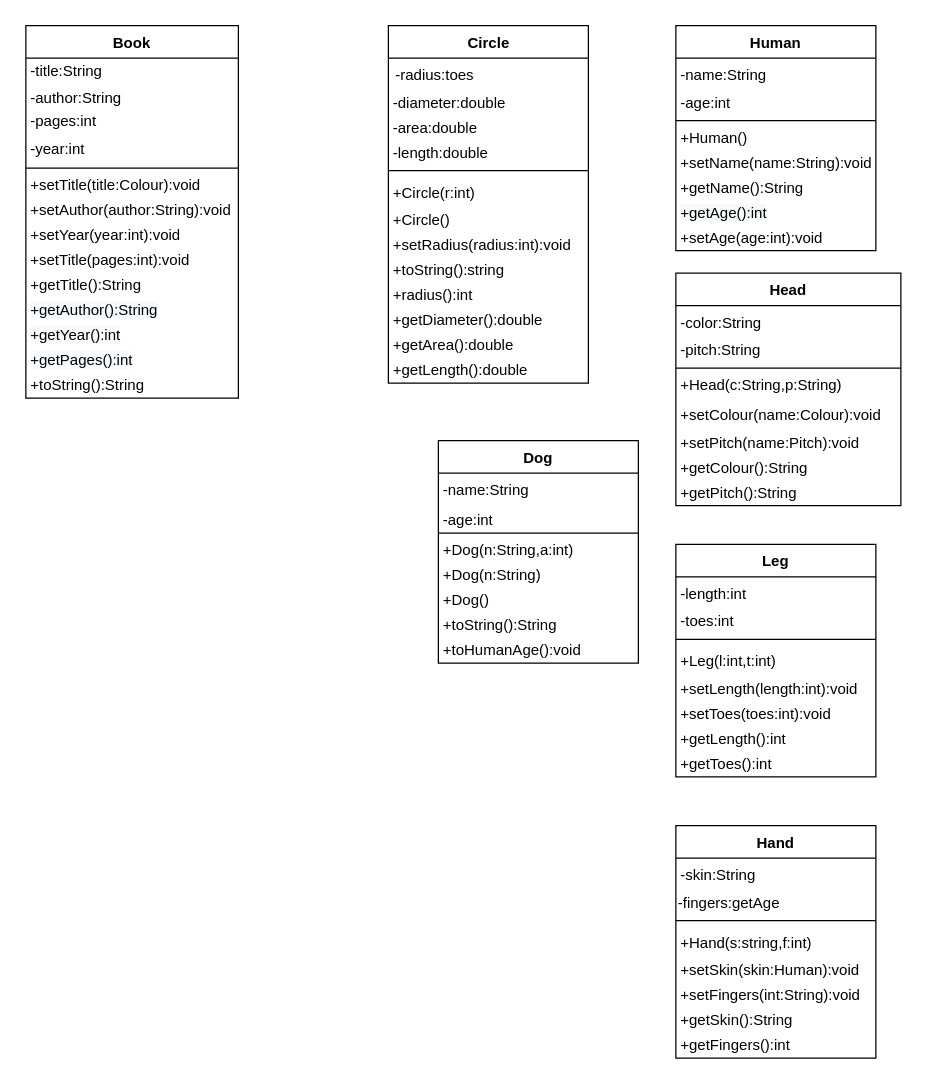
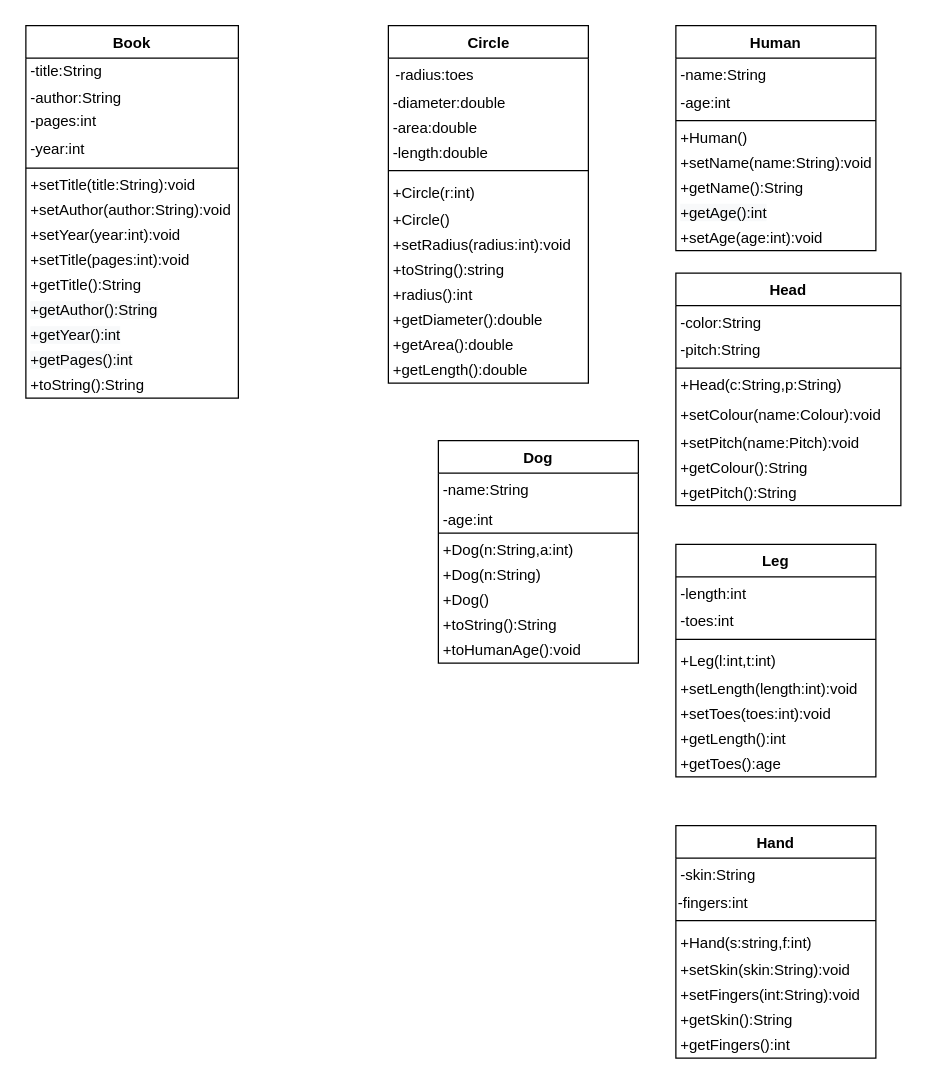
node "+setTitle(title:Colour):void": label "+setTitle(title:Colour):void" -> "+setTitle(title:String):void"
node "+getToes():int": label "+getToes():int" -> "+getToes():age"
node "-fingers:getAge": label "-fingers:getAge" -> "-fingers:int"
node "+setSkin(skin:Human):void": label "+setSkin(skin:Human):void" -> "+setSkin(skin:String):void"
